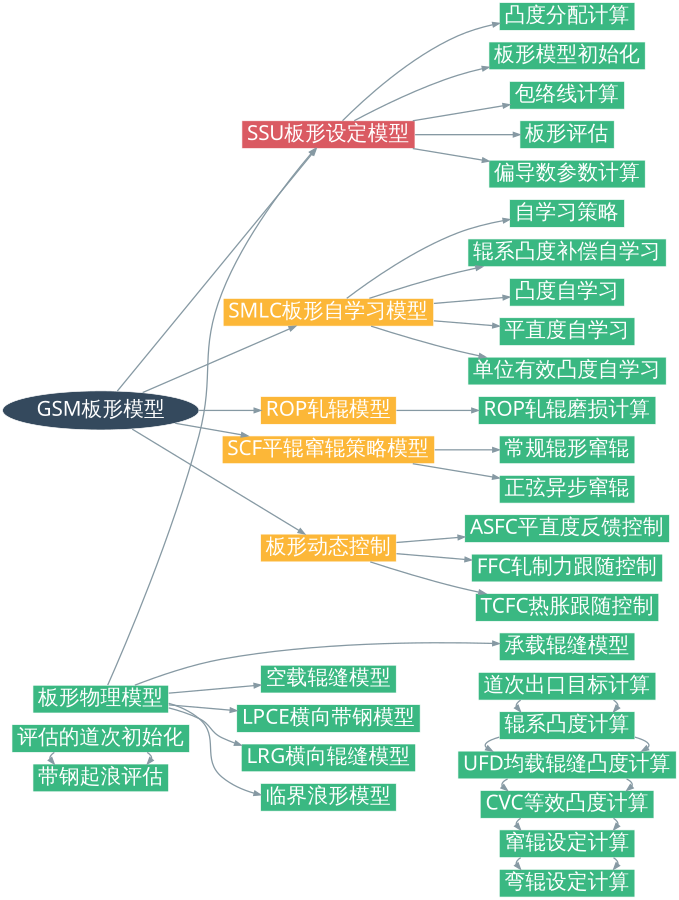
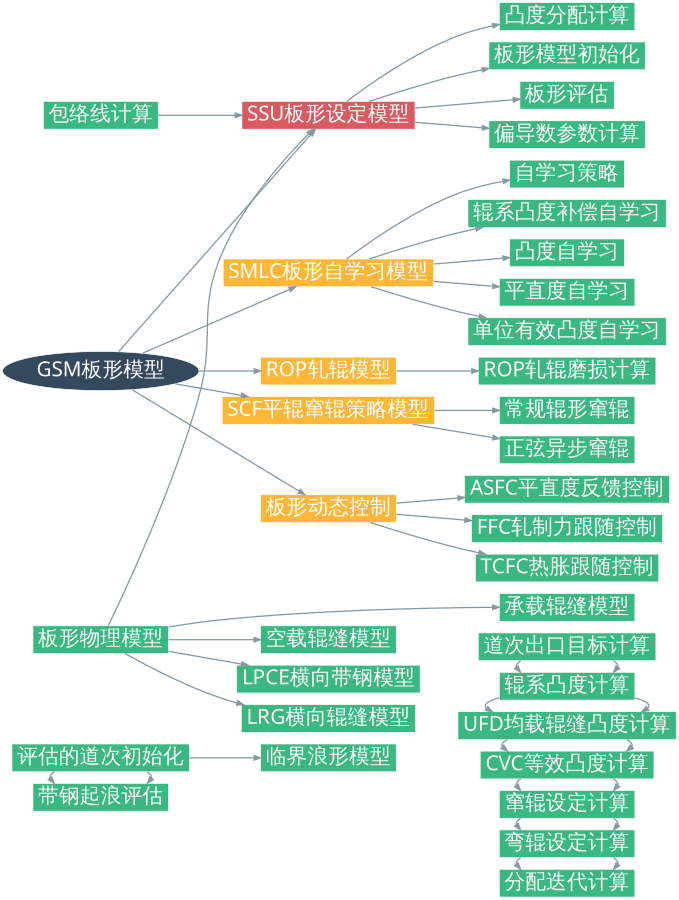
edge "SSU板形设定模型" -> "包络线计算": reversed
edge "板形物理模型" -> "临界浪形模型": now "评估的道次初始化" -> "临界浪形模型"
node "分配迭代计算": added
